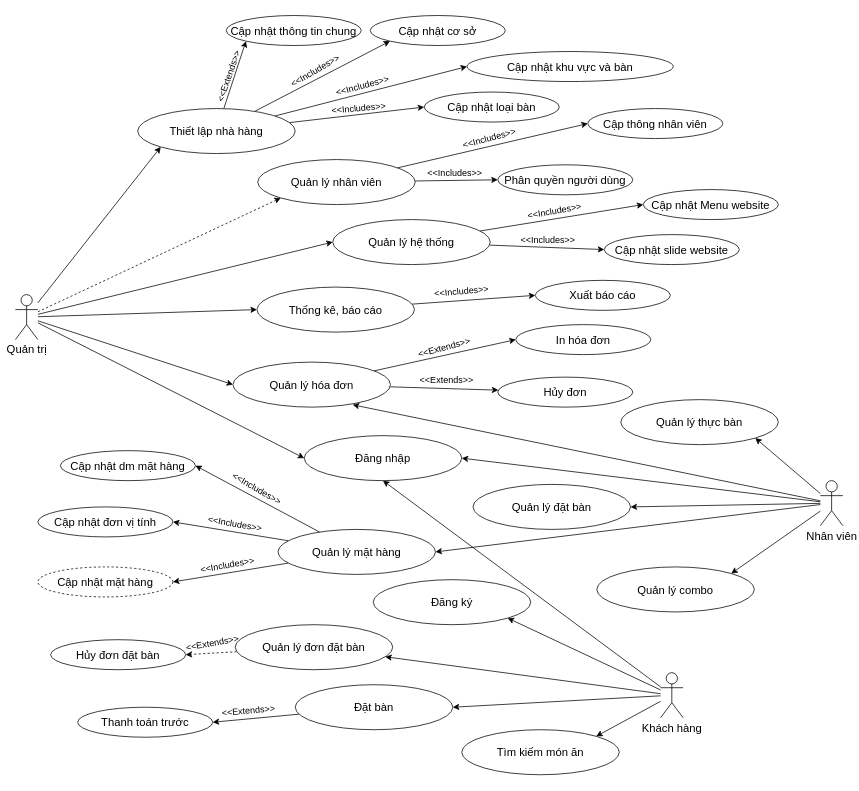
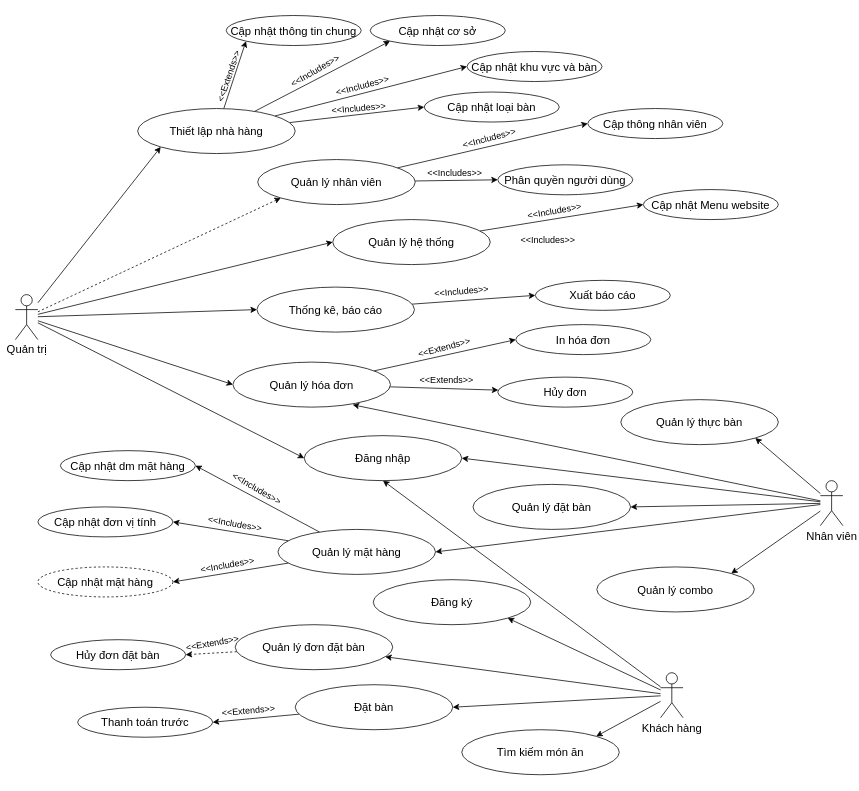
node "Cập nhật khu vực và bàn": size 206x30 -> 135x30
edge "Quản lý hệ thống" -> "Cập nhật slide website": removed
node "Cập nhật slide website": removed
